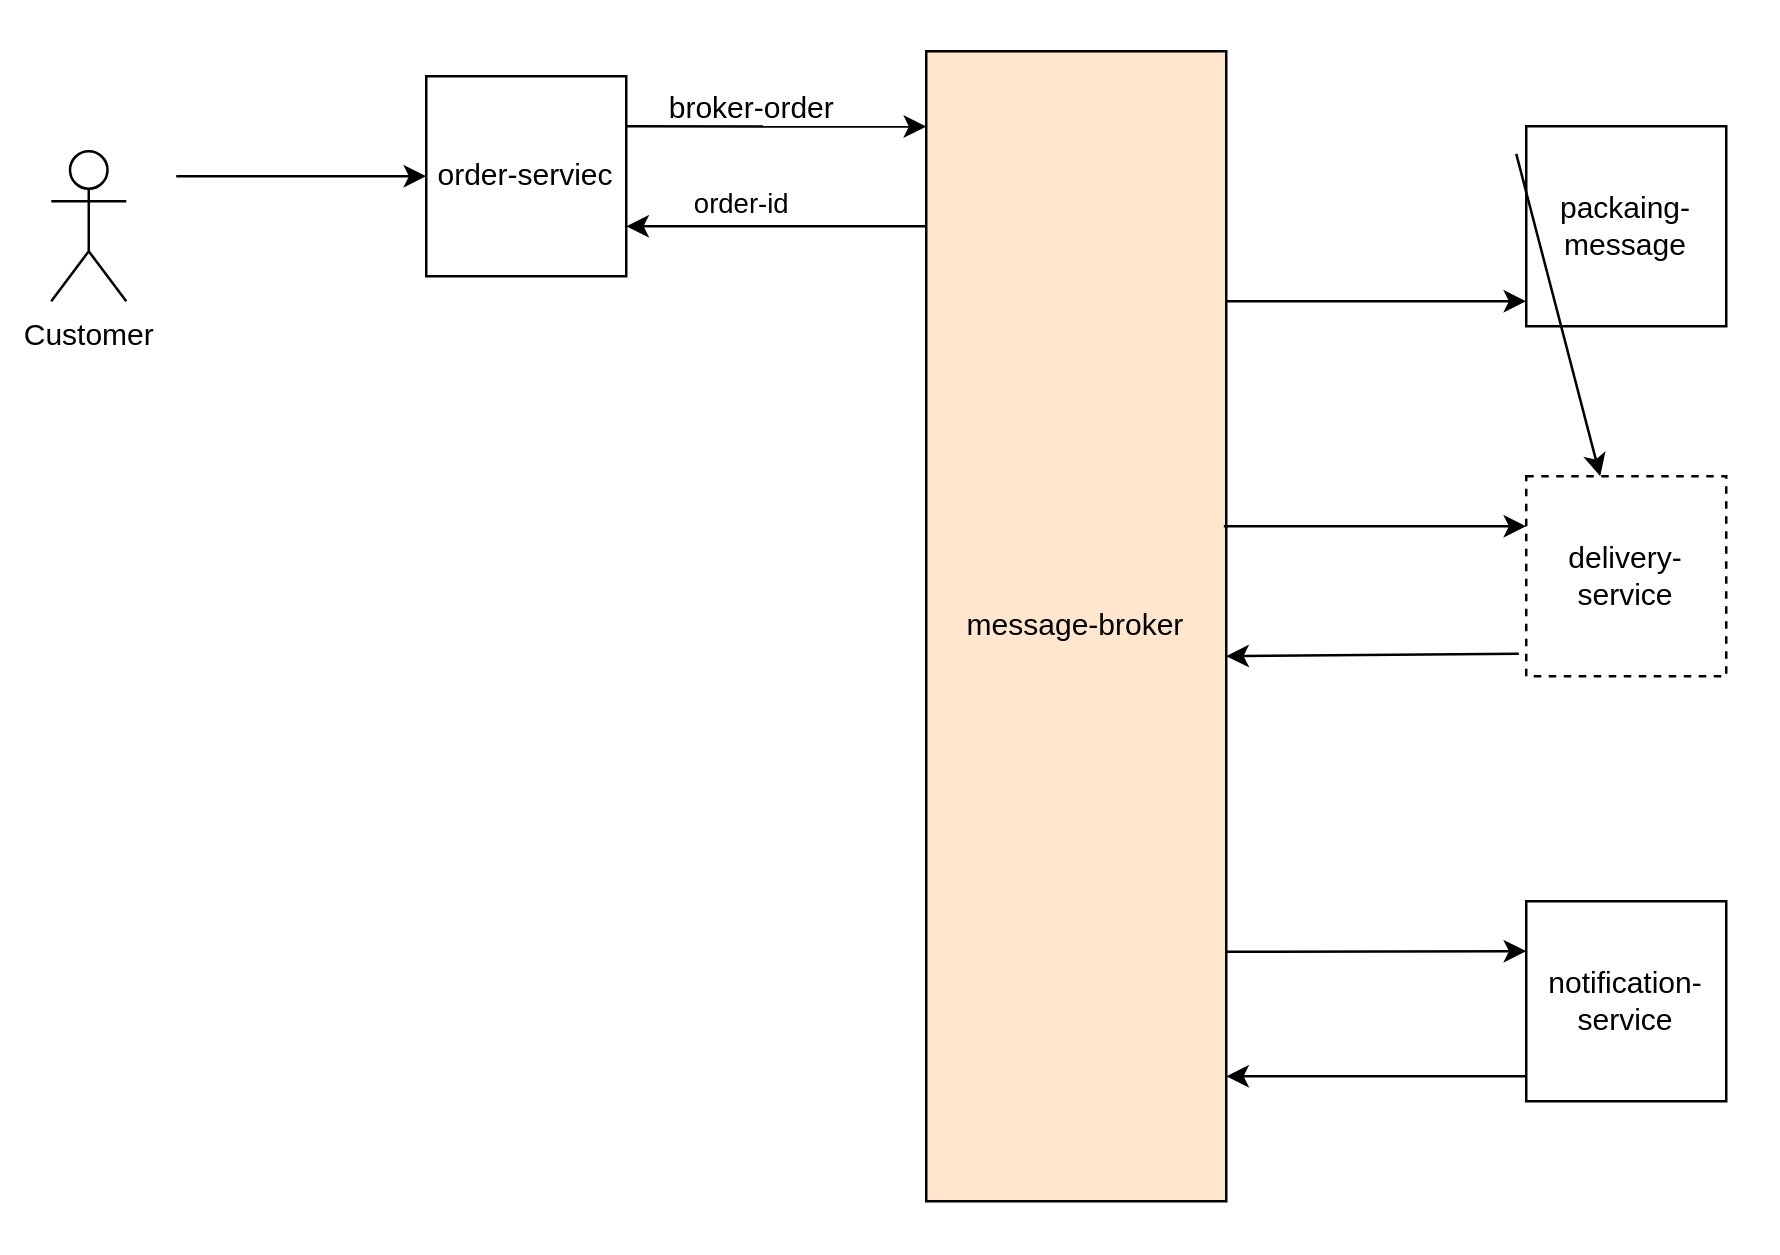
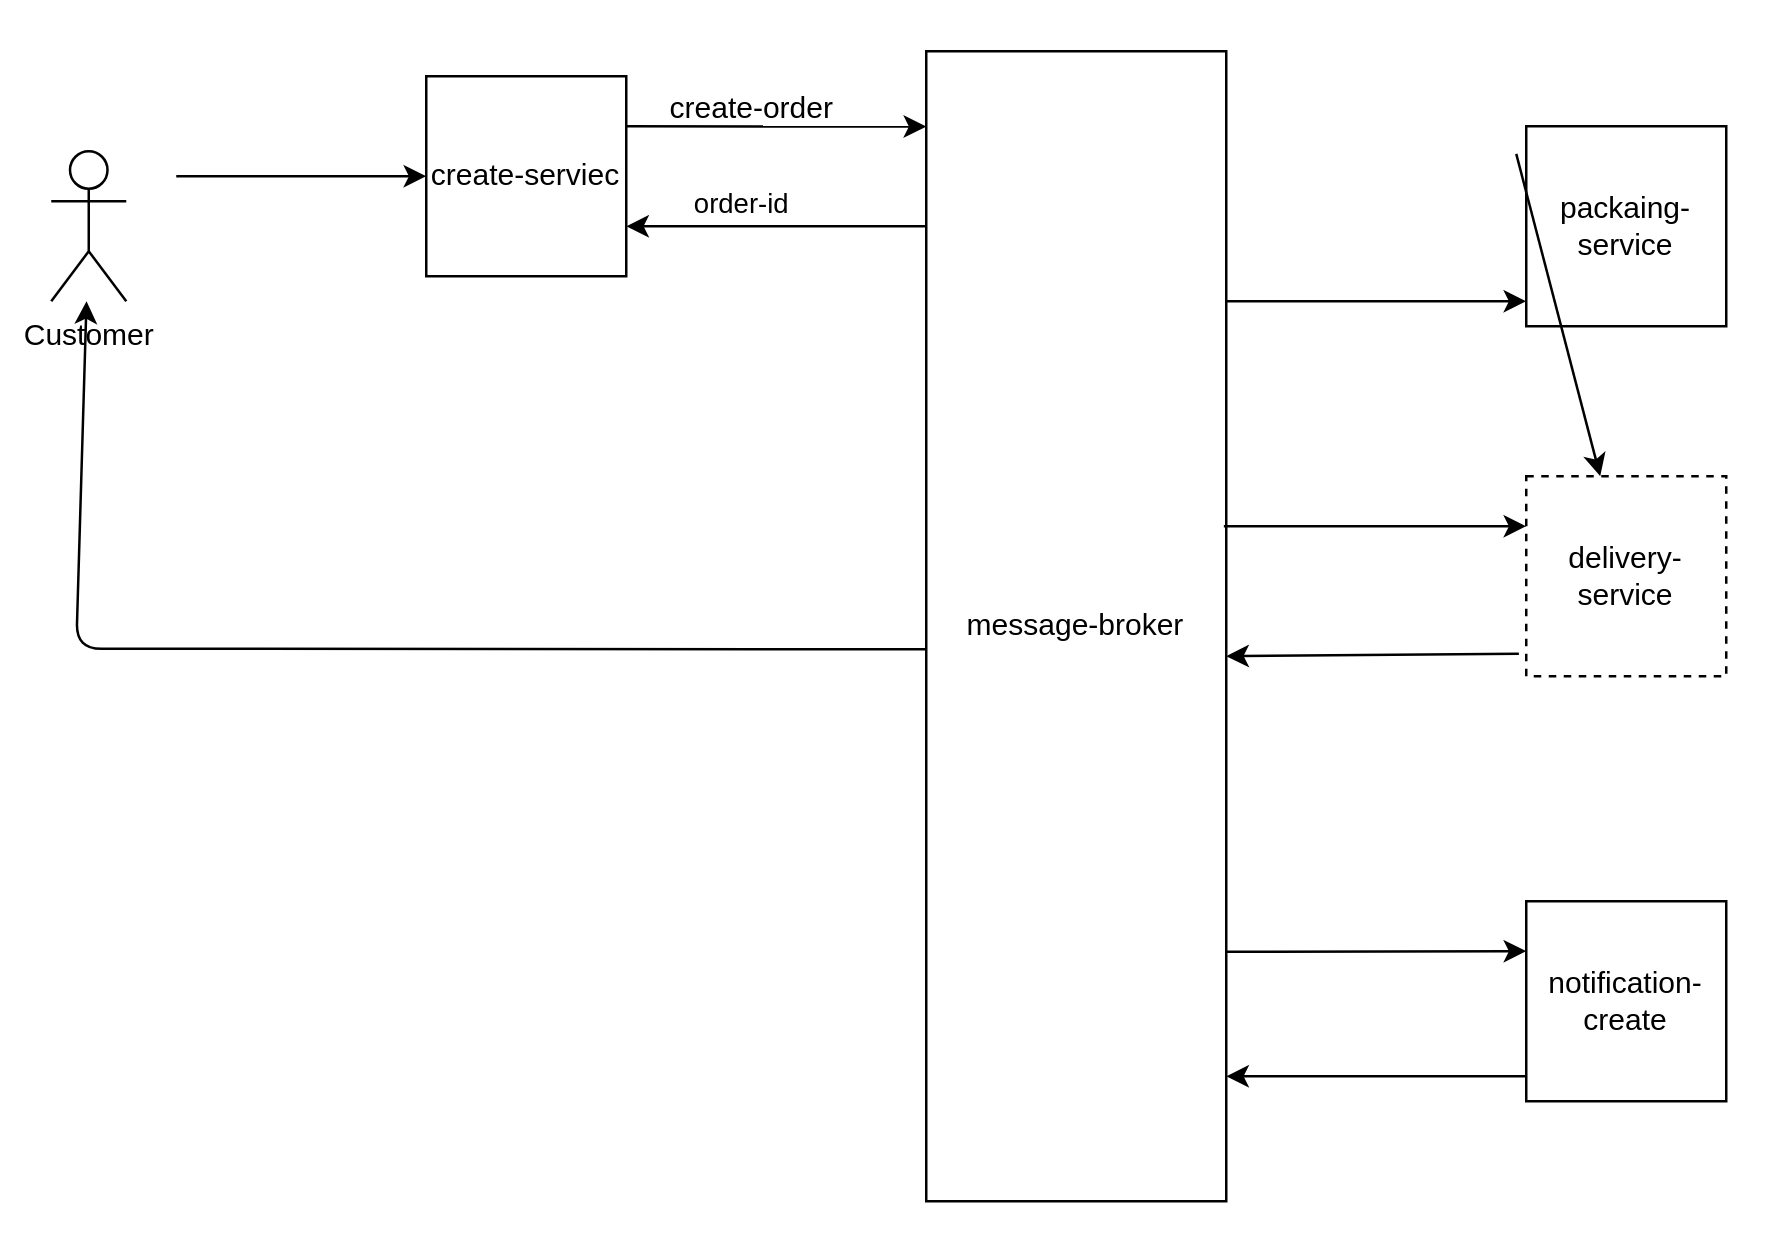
node "broker-order": label "broker-order" -> "create-order"
node "order-serviec": label "order-serviec" -> "create-serviec"
node "packaing-message": label "packaing-message" -> "packaing-service"
node "message-broker": fillcolor #ffe6cc -> #ffffff
edge "message-broker" -> "Customer": added
node "notification-service": label "notification-service" -> "notification-create"
